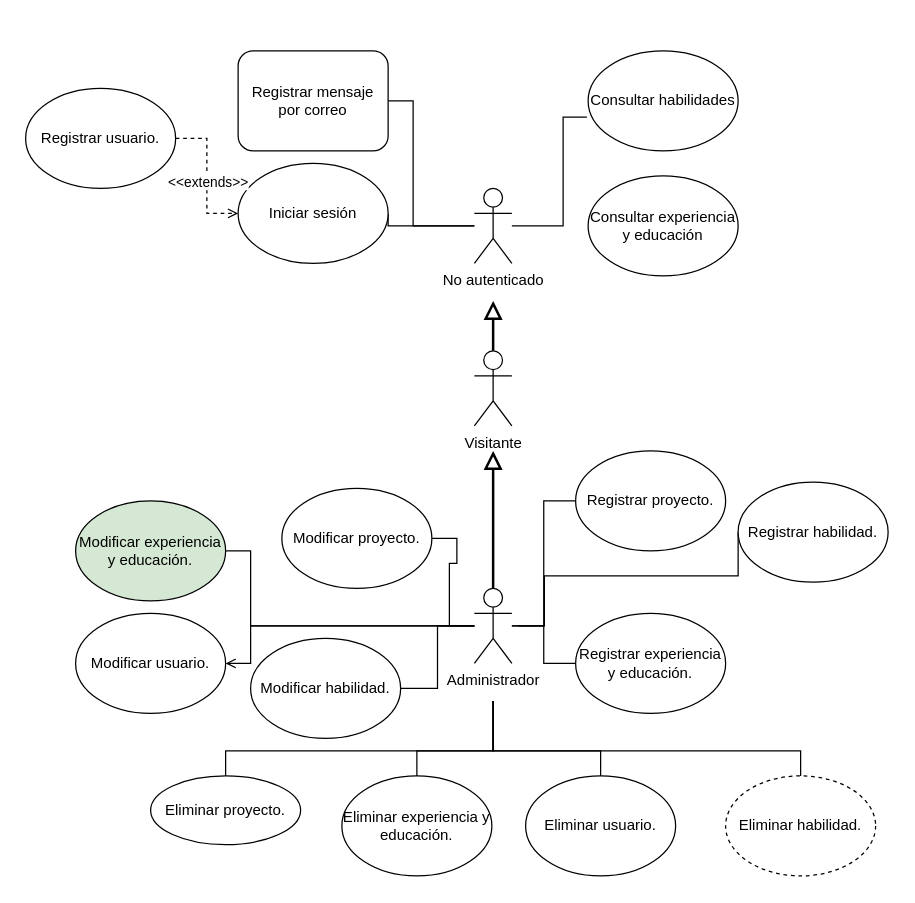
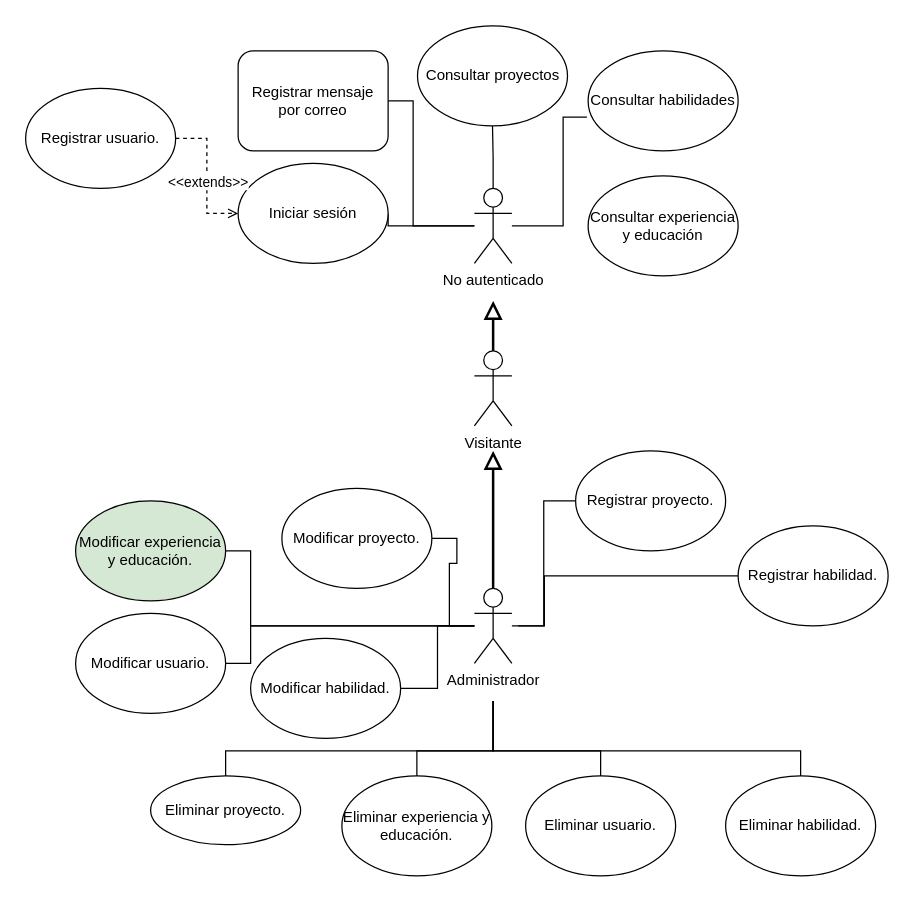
node "Consultar proyectos": added
edge "Consultar proyectos" -- "No autenticado": added
node "Registrar habilidad.": moved (813, 532) -> (813, 576)
edge "Administrador" -- "Registrar experiencia y educación.": removed
edge "Administrador" -> "Modificar usuario.": arrowhead open -> none
node "Registrar experiencia y educación.": removed
node "Eliminar habilidad.": style dashed -> solid
